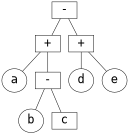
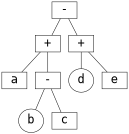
node "a": shape ellipse -> box
node "e": shape ellipse -> box
